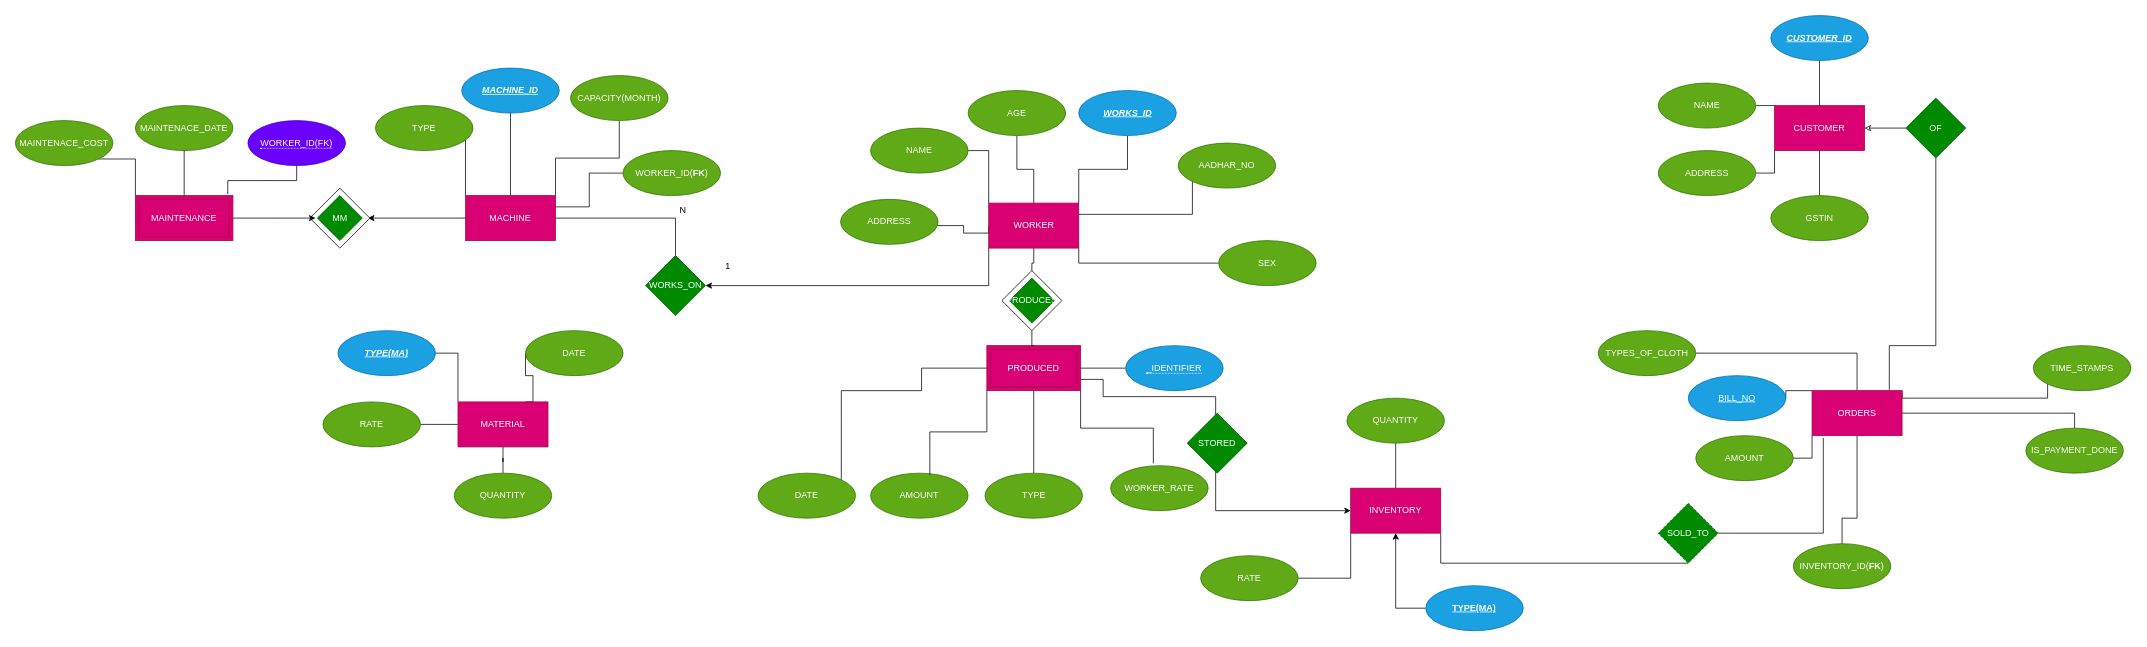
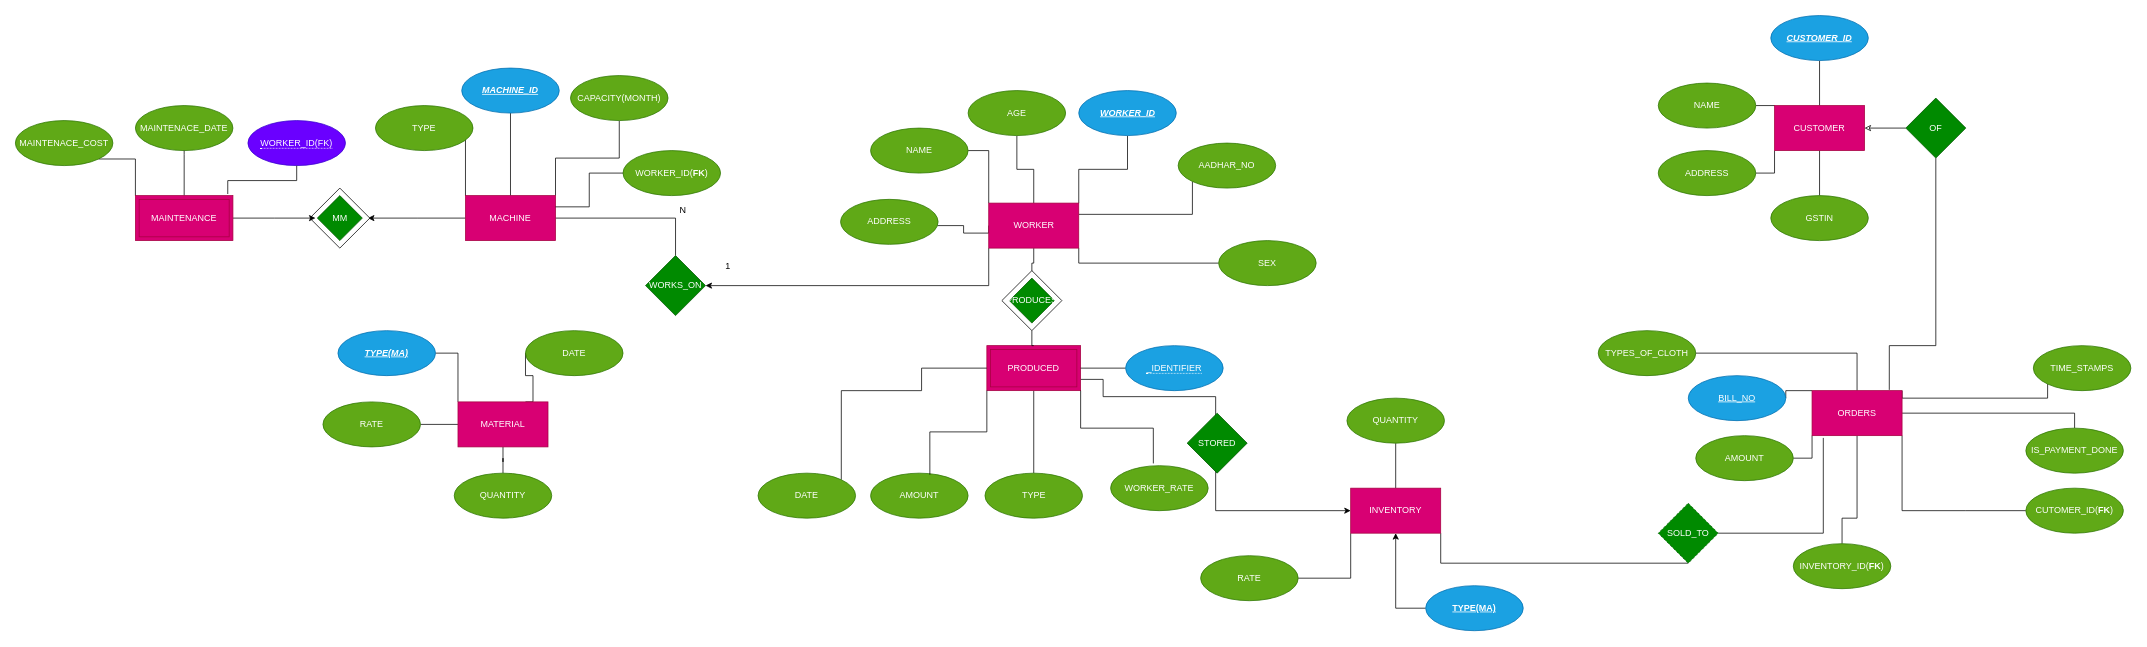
node "WORKS_ID": label "WORKS_ID" -> "WORKER_ID"
edge "ORDERS" -- "CUTOMER_ID(FK)": added
node "CUTOMER_ID(FK)": added
